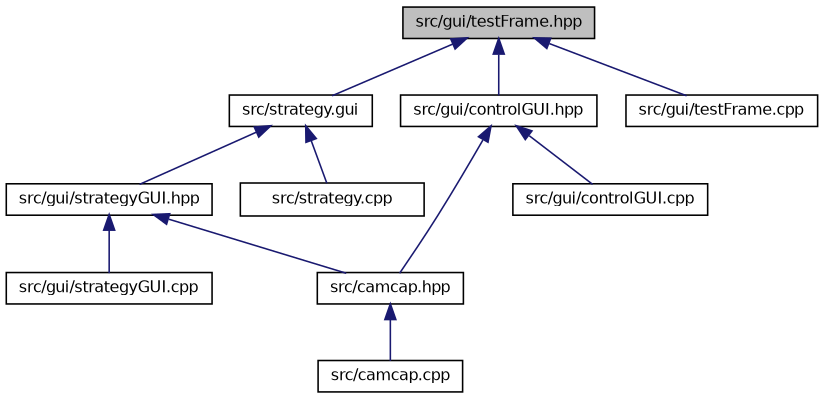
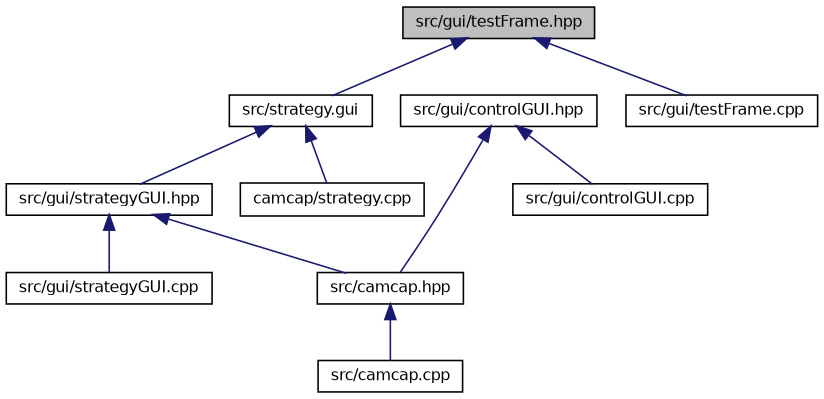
edge "src/gui/controlGUI.hpp" -> "src/gui/testFrame.hpp": removed
node "src/strategy.cpp": label "src/strategy.cpp" -> "camcap/strategy.cpp"
